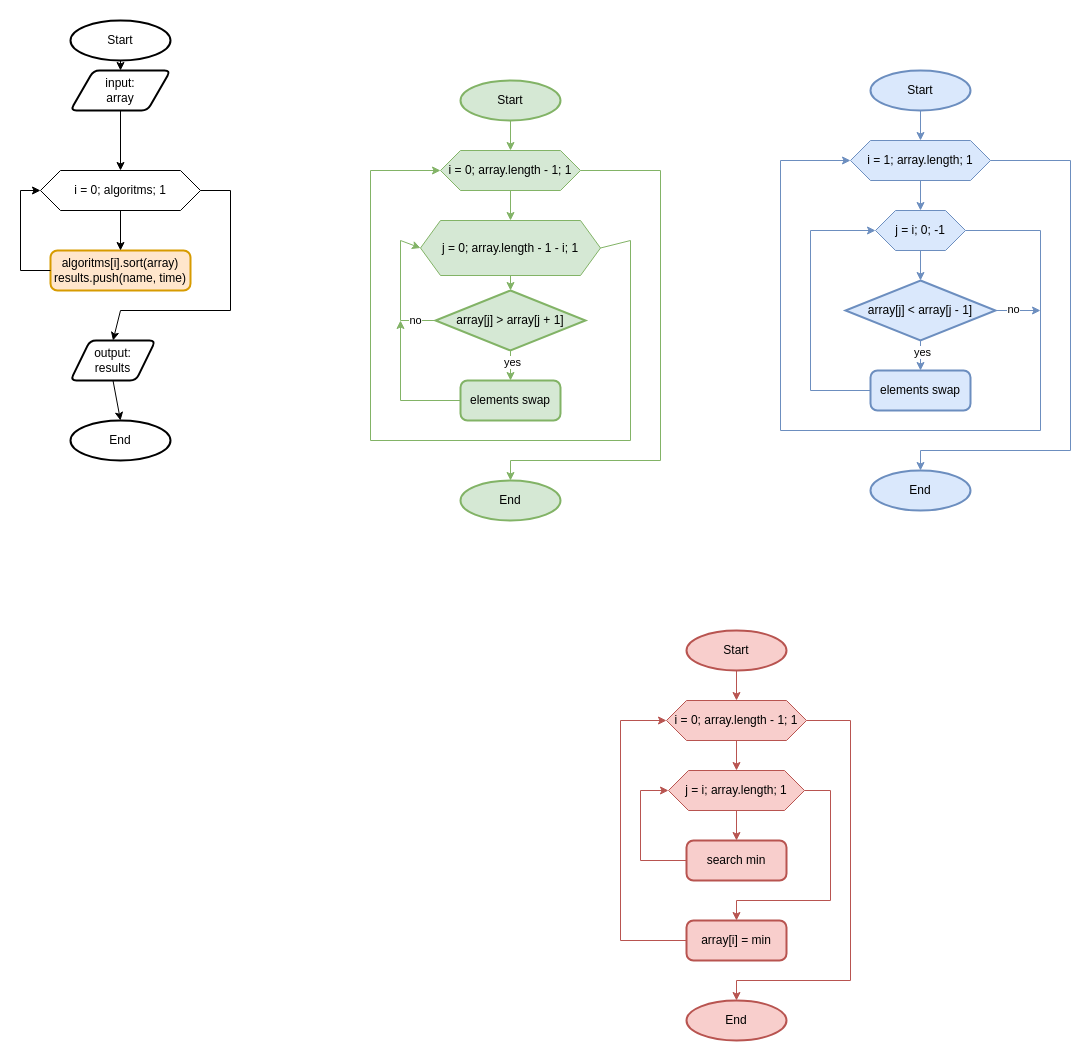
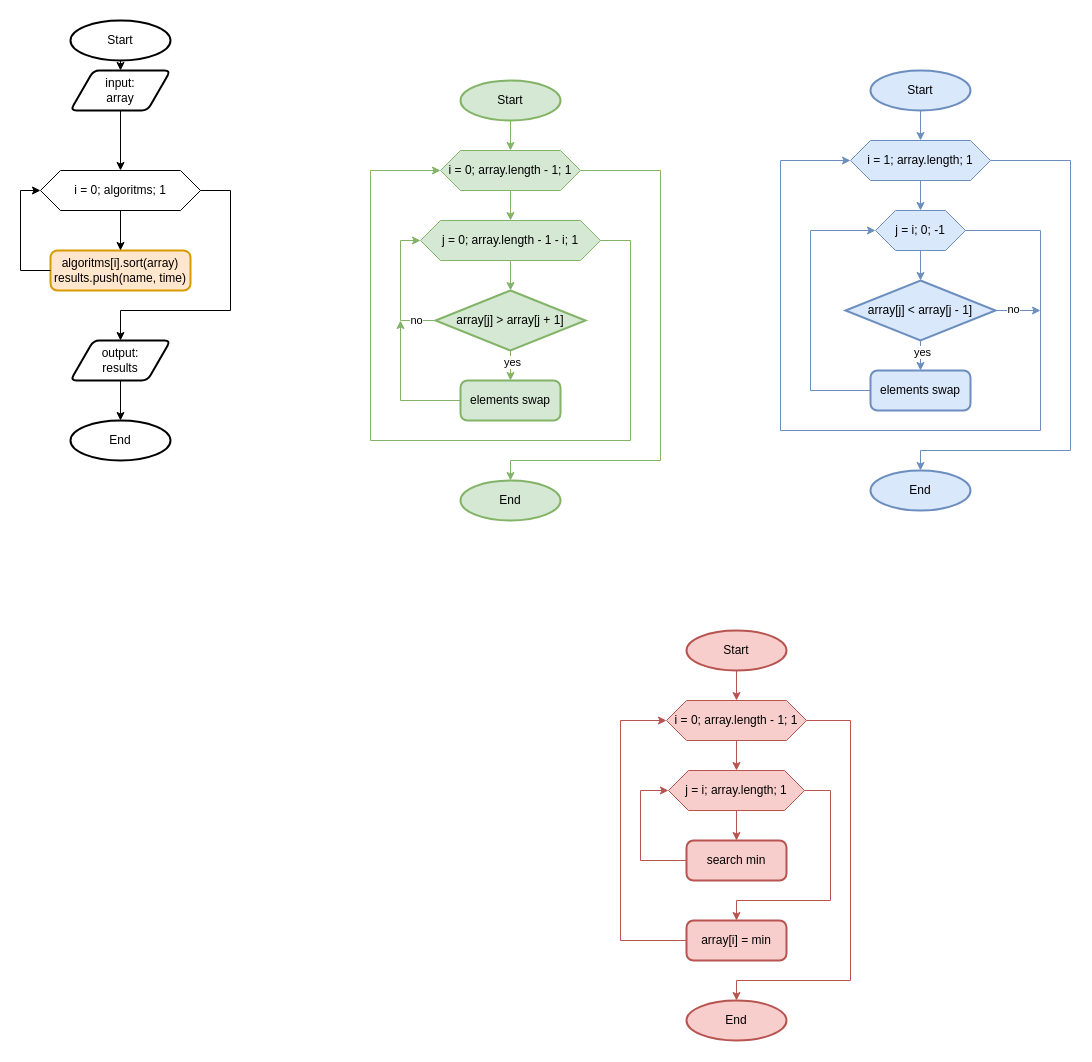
node "j = 0; array.length - 1 - i; 1": size 180x55 -> 180x40
node "output: results": size 85x40 -> 100x40
